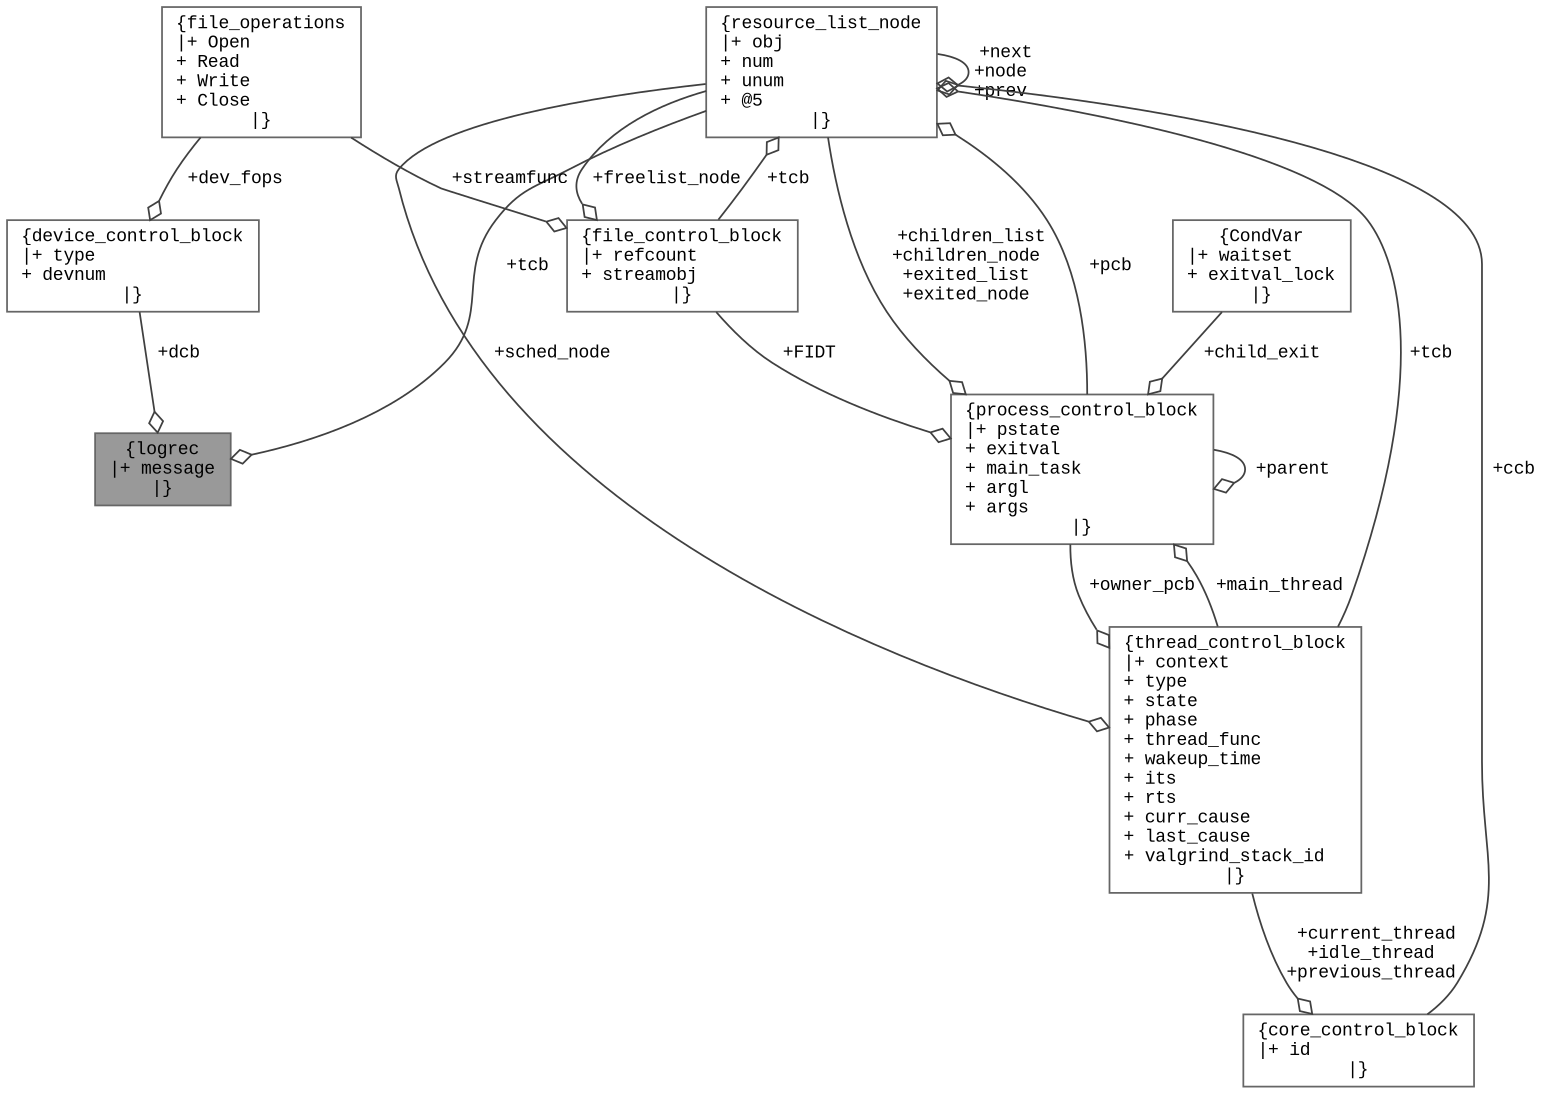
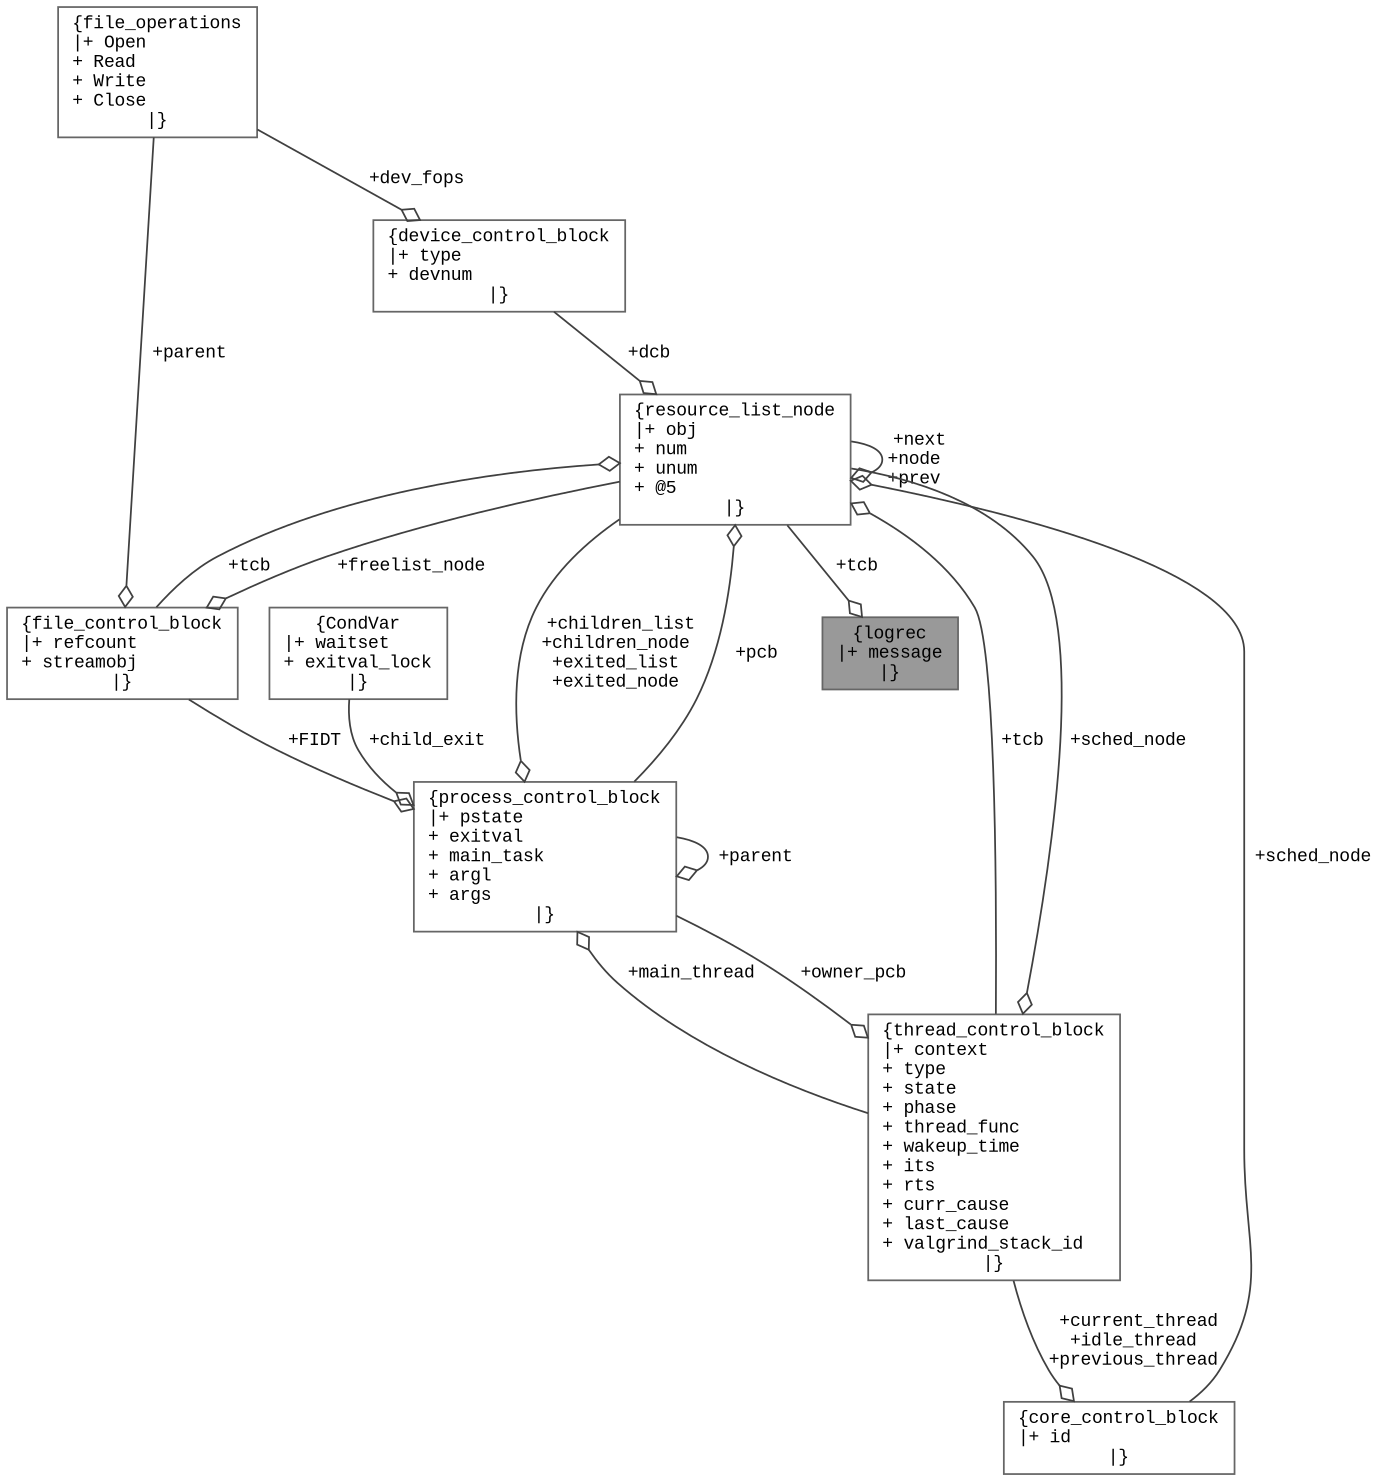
edge "{file_operations |+ Open + Read + Write + Close |}" -> "{file_control_block |+ refcount + streamobj |}": label " +streamfunc" -> " +parent"
edge "{device_control_block |+ type + devnum |}" -> "{logrec |+ message |}": now "{device_control_block |+ type + devnum |}" -> "{resource_list_node |+ obj + num + unum + @5 |}"
edge "{core_control_block |+ id |}" -> "{resource_list_node |+ obj + num + unum + @5 |}": label " +ccb" -> " +sched_node"
